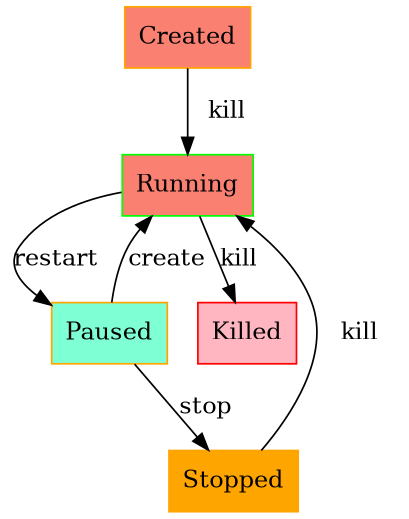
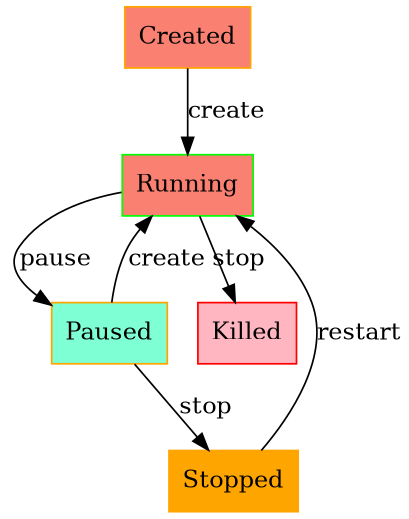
edge "Created" -> "Running": label "kill" -> "create"
edge "Running" -> "Paused": label "restart" -> "pause"
edge "Running" -> "Killed": label "kill" -> "stop"
edge "Stopped" -> "Running": label "kill" -> "restart"
